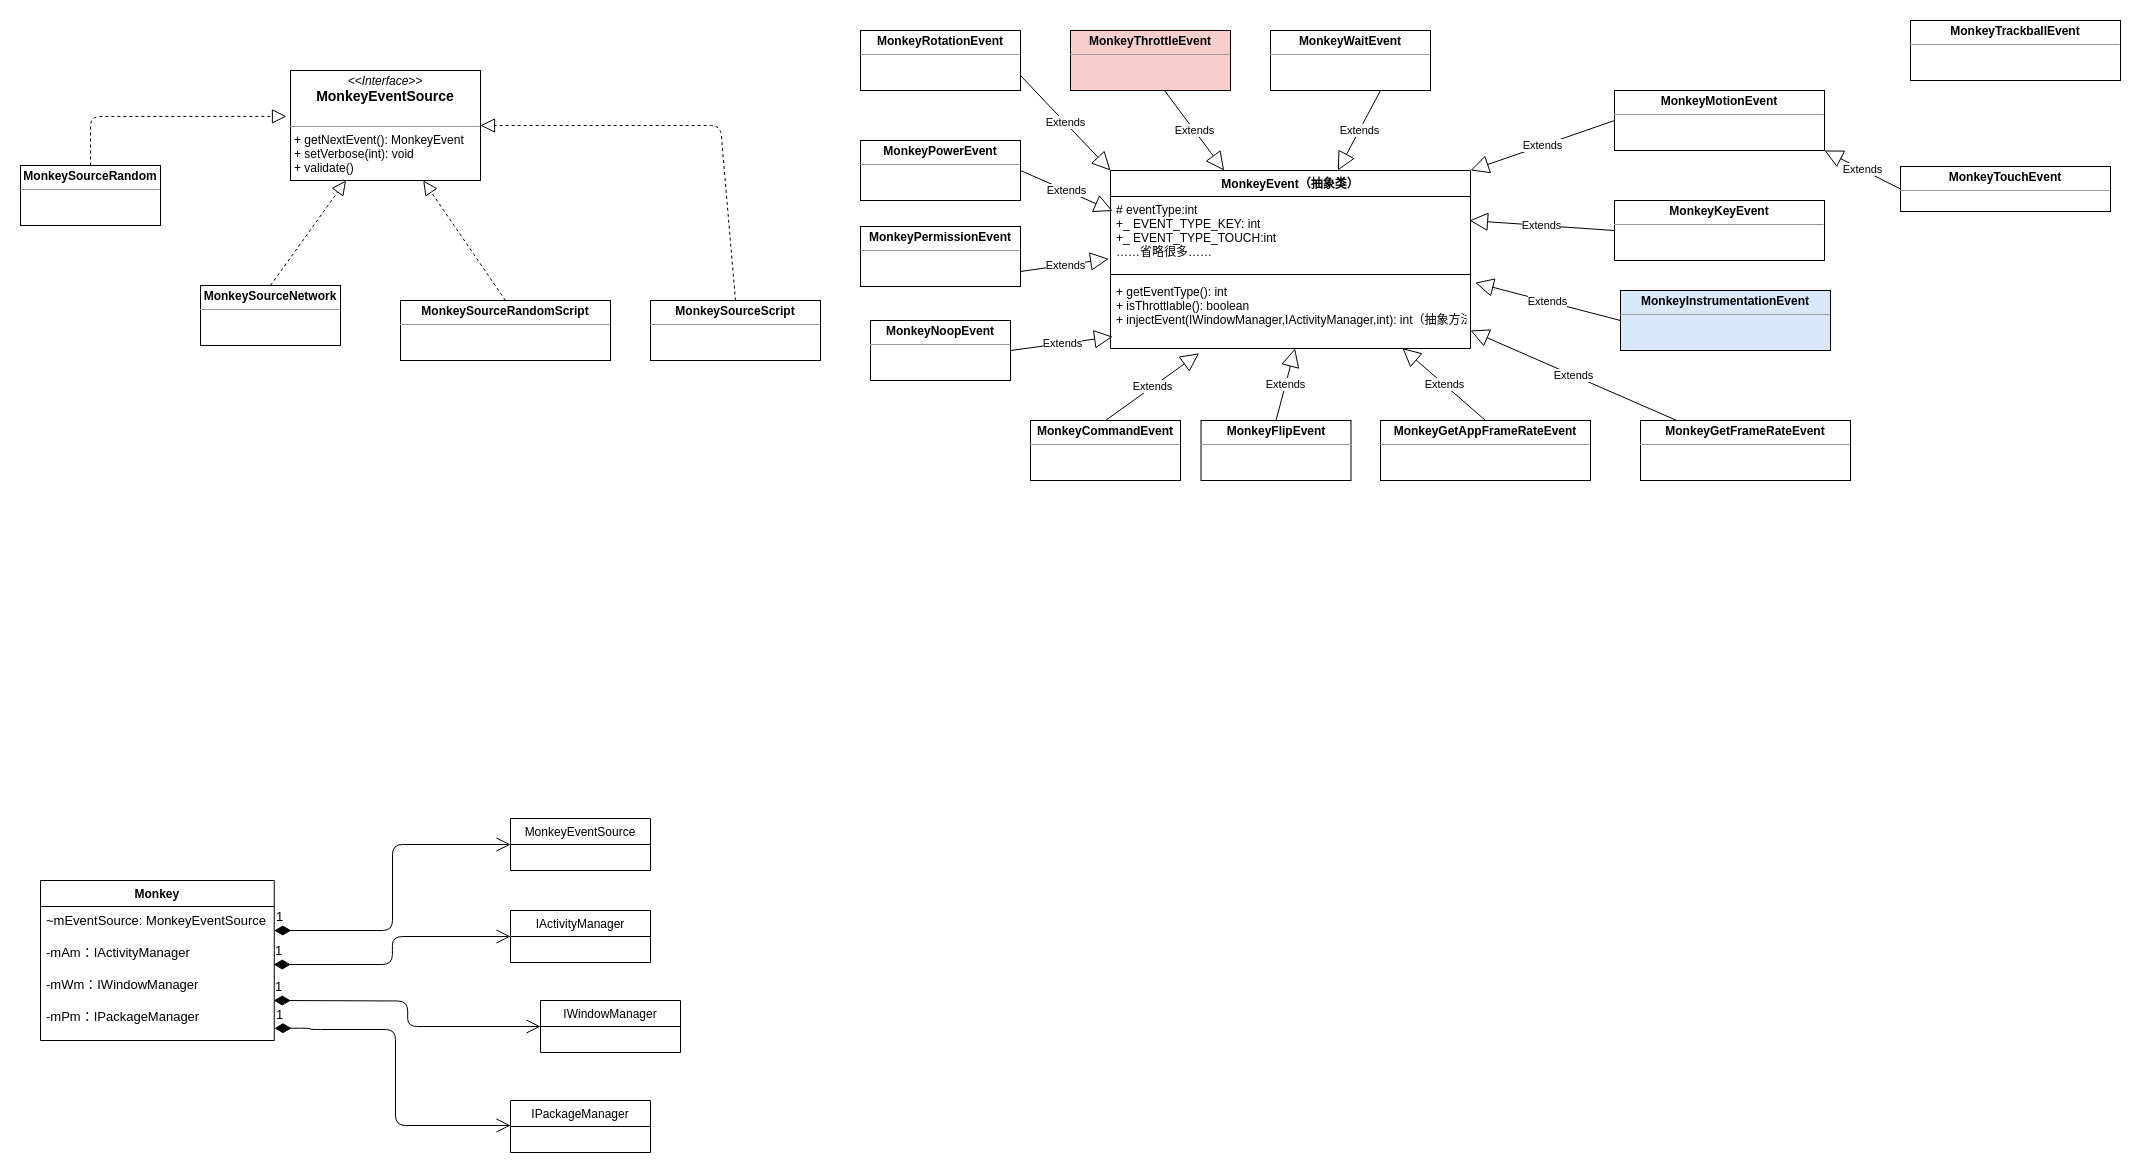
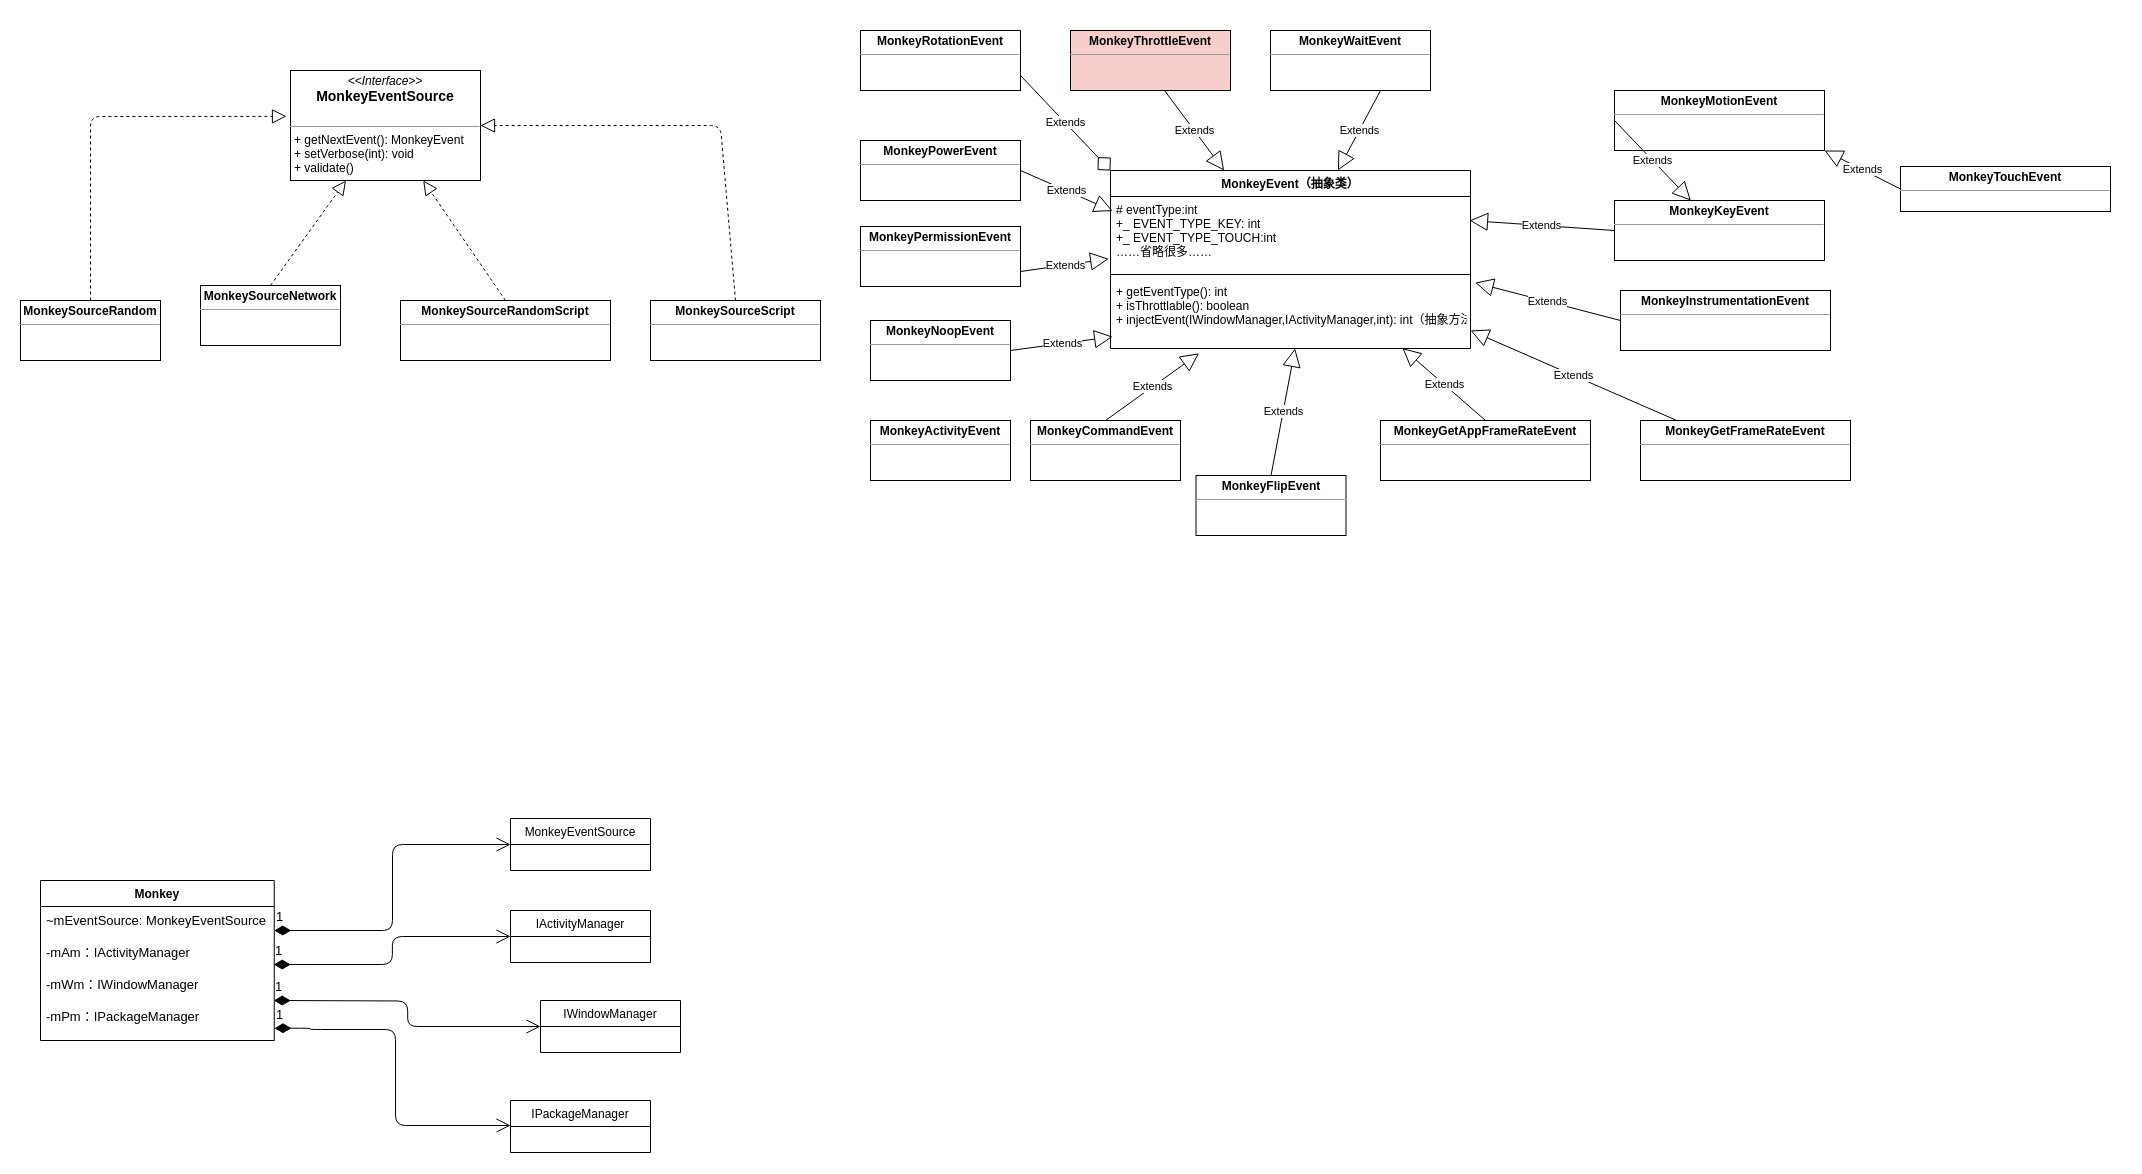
node "MonkeyTrackballEvent": removed
edge "MonkeyMotionEvent" -> "MonkeyEvent（抽象类）": now "MonkeyMotionEvent" -> "MonkeyKeyEvent"
edge "MonkeyRotationEvent" -> "MonkeyEvent（抽象类）": arrowhead block -> diamond
node "MonkeySourceRandom": moved (91, 196) -> (91, 331)
node "MonkeyInstrumentationEvent": fillcolor #dae8fc -> #ffffff
node "MonkeyActivityEvent": added
node "MonkeyFlipEvent": moved (1276, 451) -> (1271, 506)
